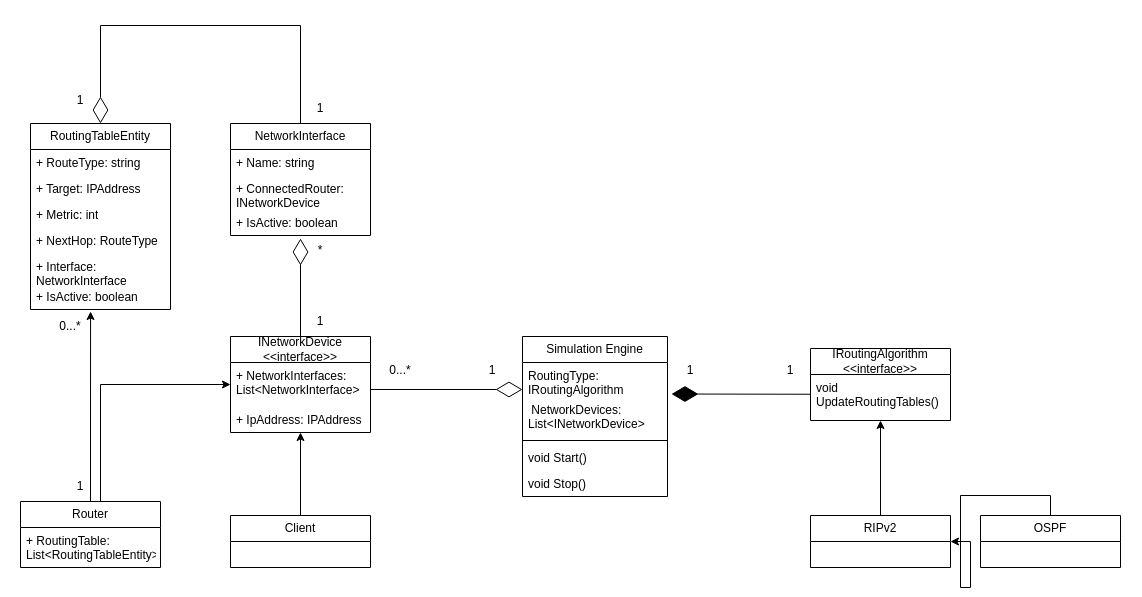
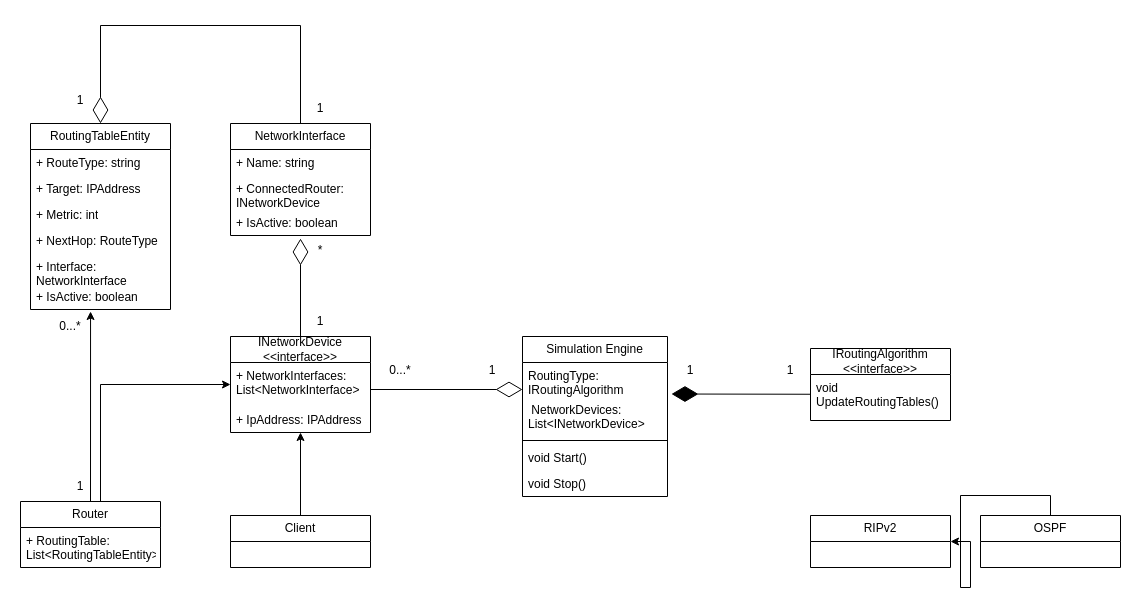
edge "RIPv2" -> "IRoutingAlgorithm <<interface>>": removed
